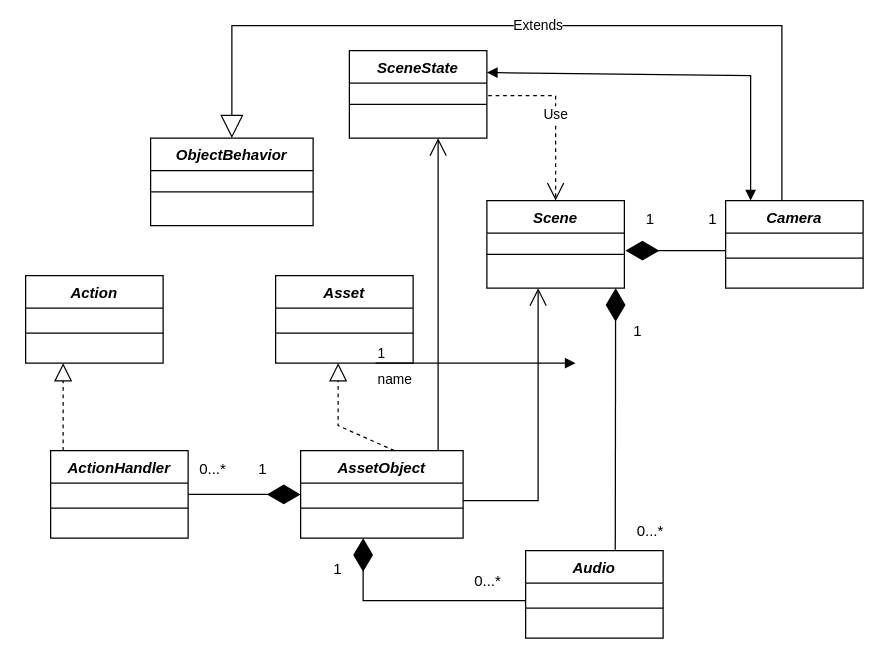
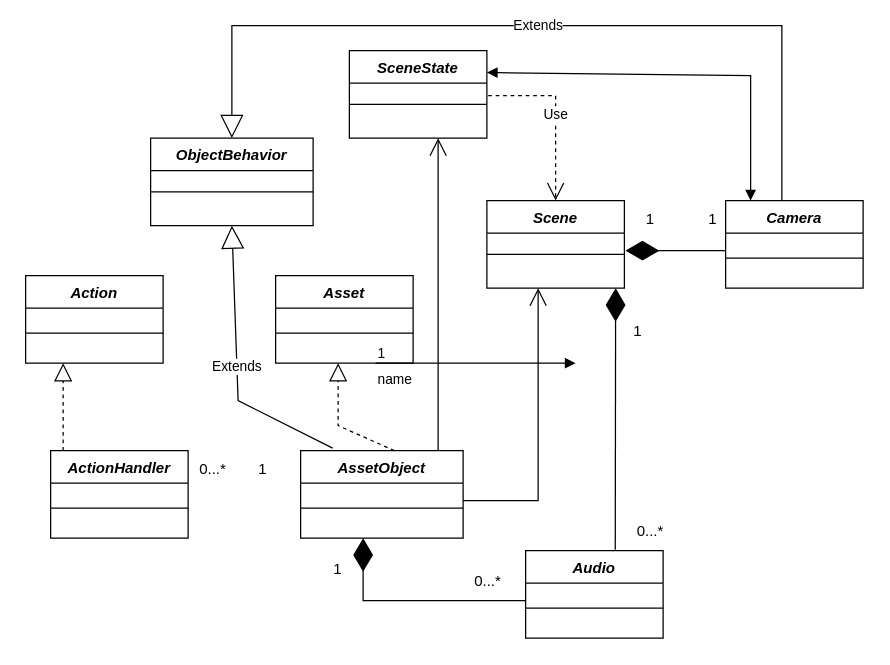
edge "AssetObject" -> "ObjectBehavior": added, label "Extends"
edge "ActionHandler" -> "AssetObject": removed
